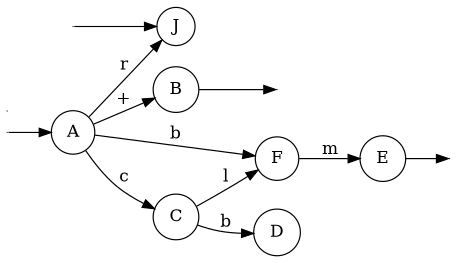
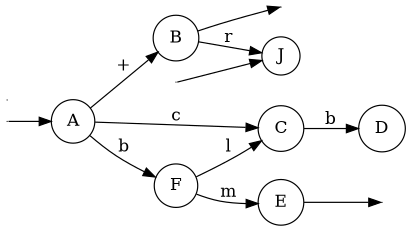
edge "A" -> "J": now "B" -> "J"
edge "C" -> "F": reversed
